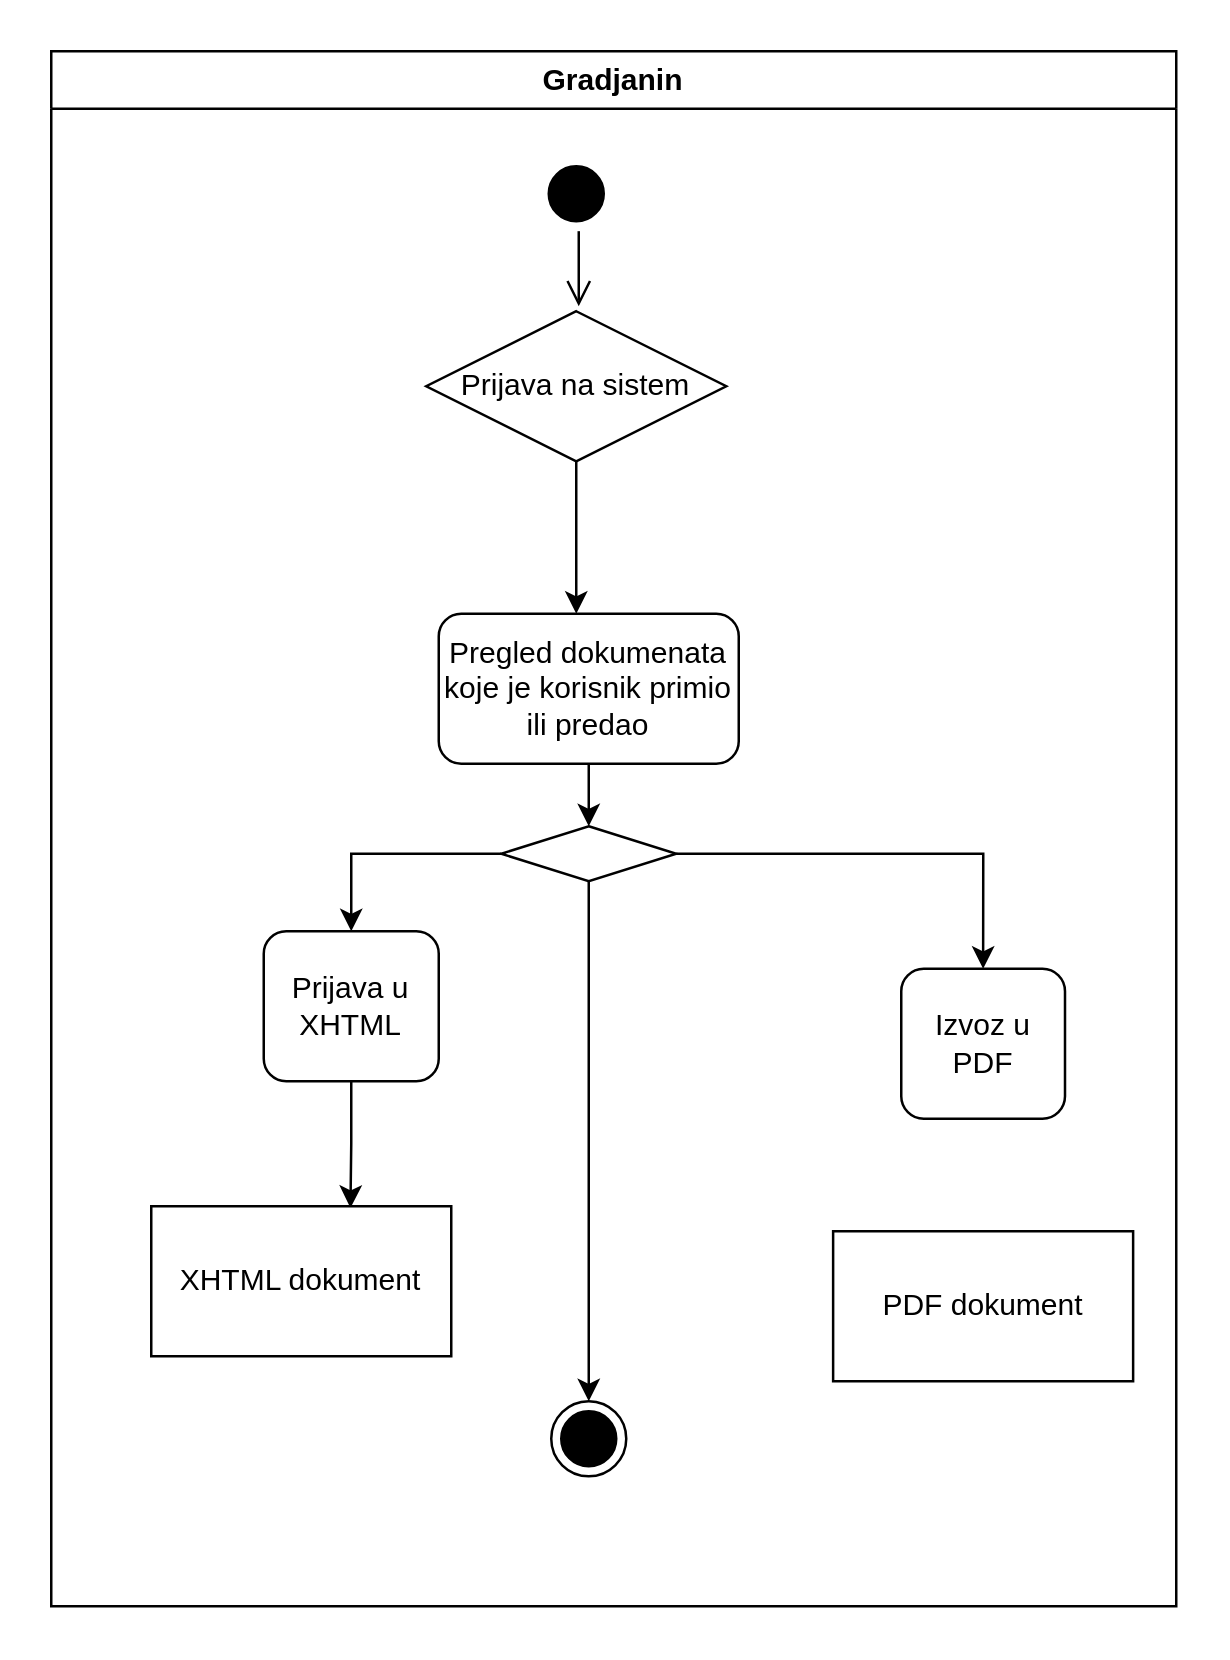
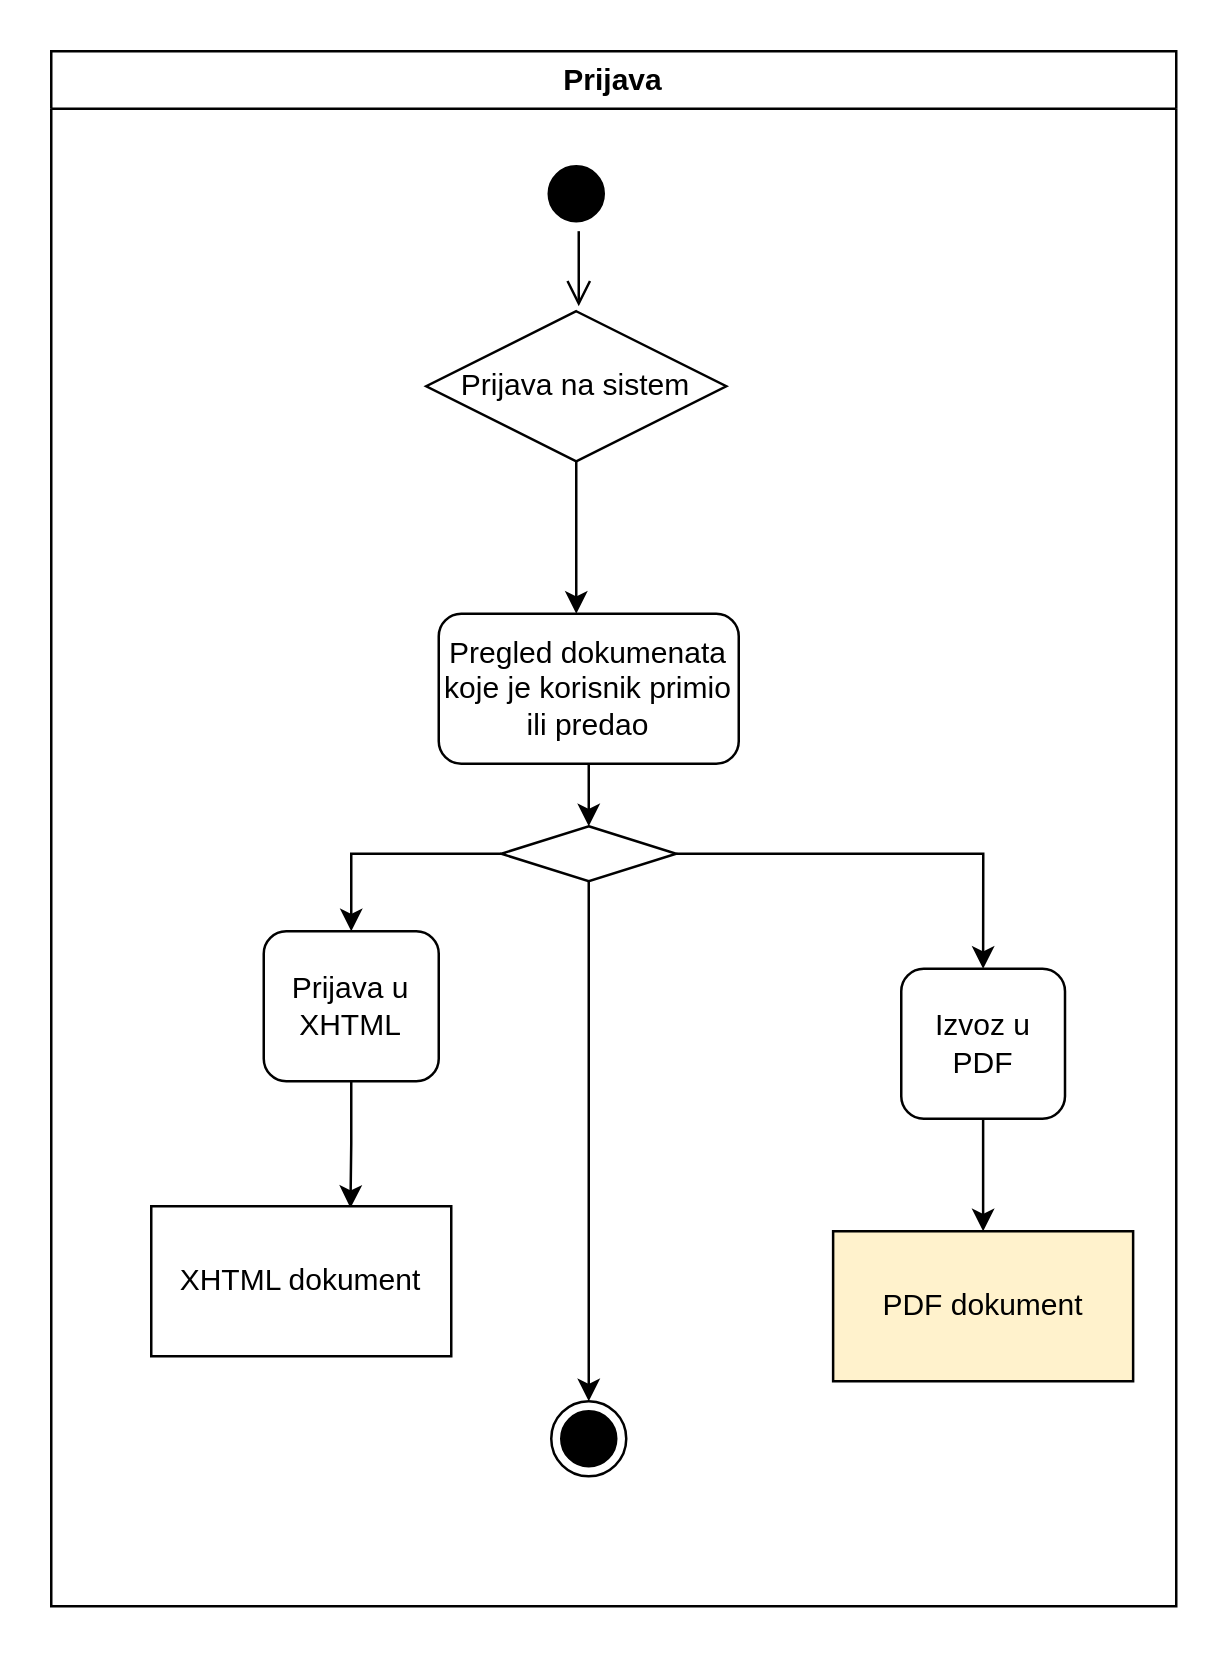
node "Gradjanin": label "Gradjanin" -> "Prijava"
edge "Izvoz u PDF" -> "PDF dokument": added
node "PDF dokument": fillcolor #ffffff -> #fff2cc
